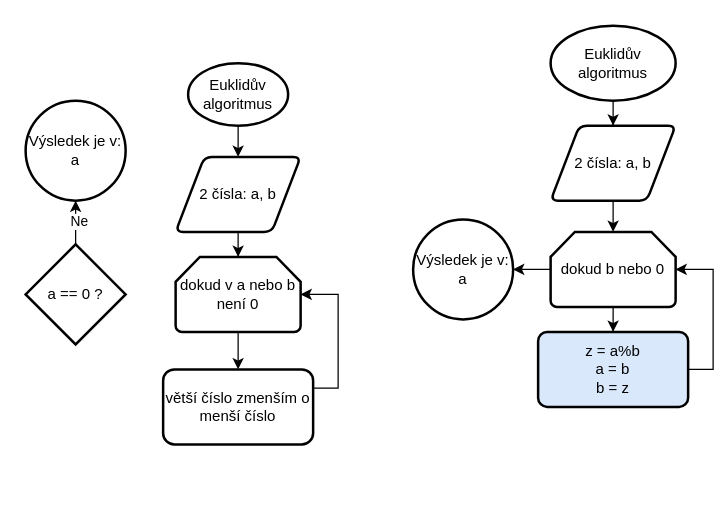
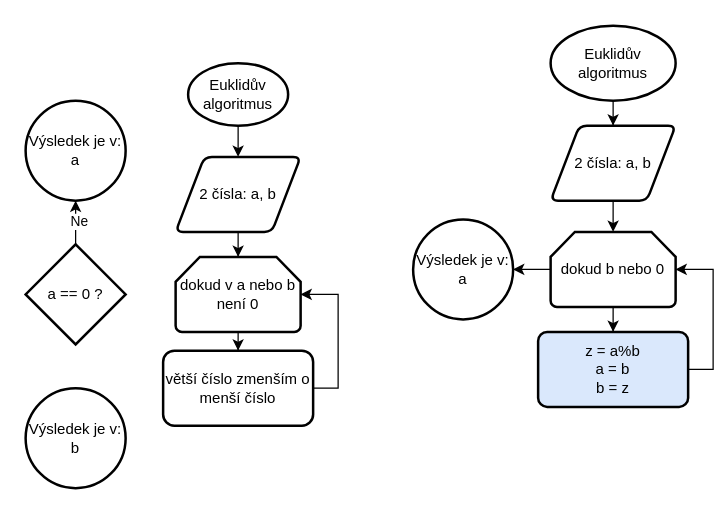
node "větší číslo zmenším o menší číslo": moved (238, 407) -> (238, 388)
node "Výsledek je v: b": added
